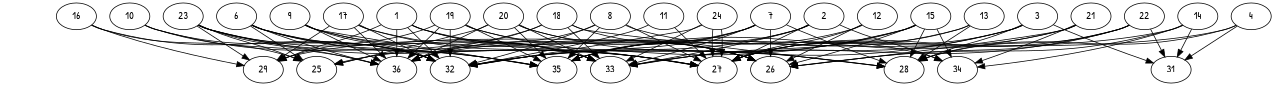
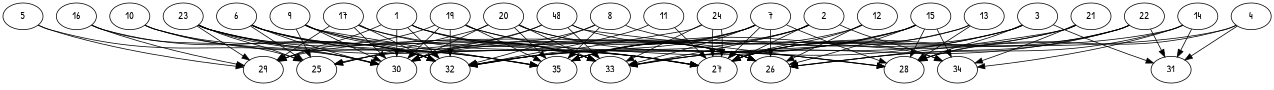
node "5": added
node "18": label "18" -> "48"
edge "9" -> "25": added
edge "8" -> "27": now "7" -> "27"
node "36": label "36" -> "30"
